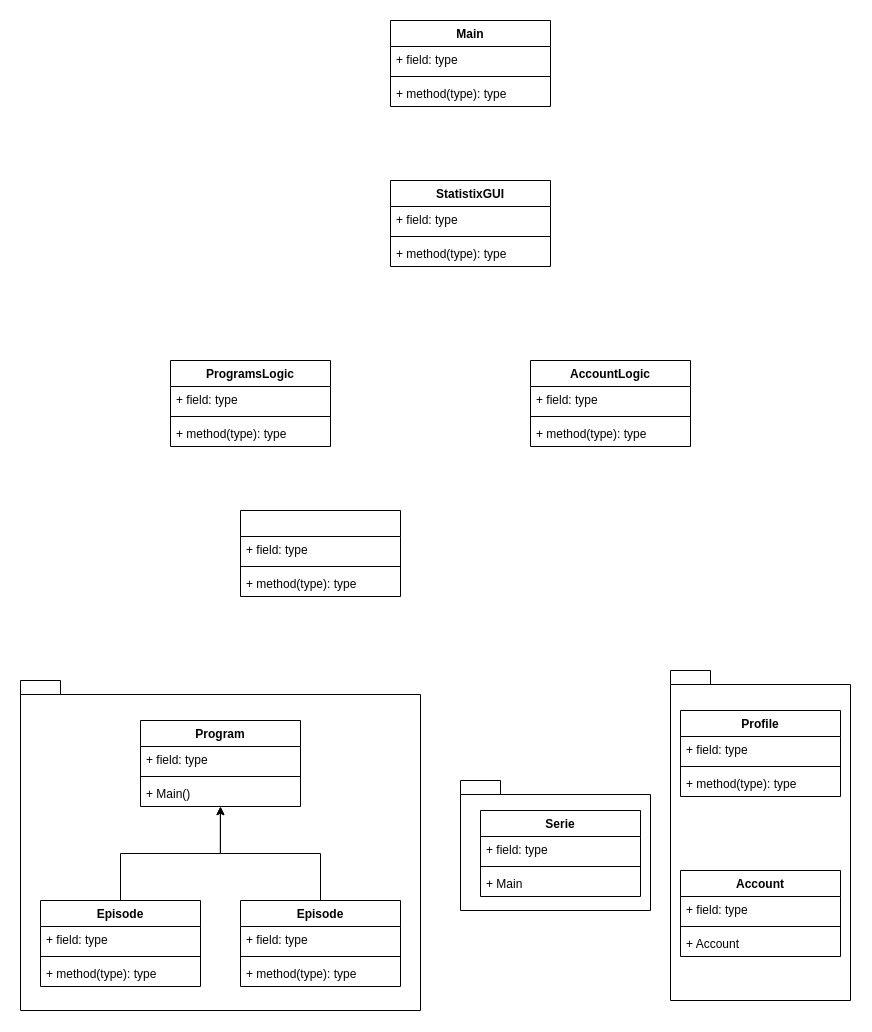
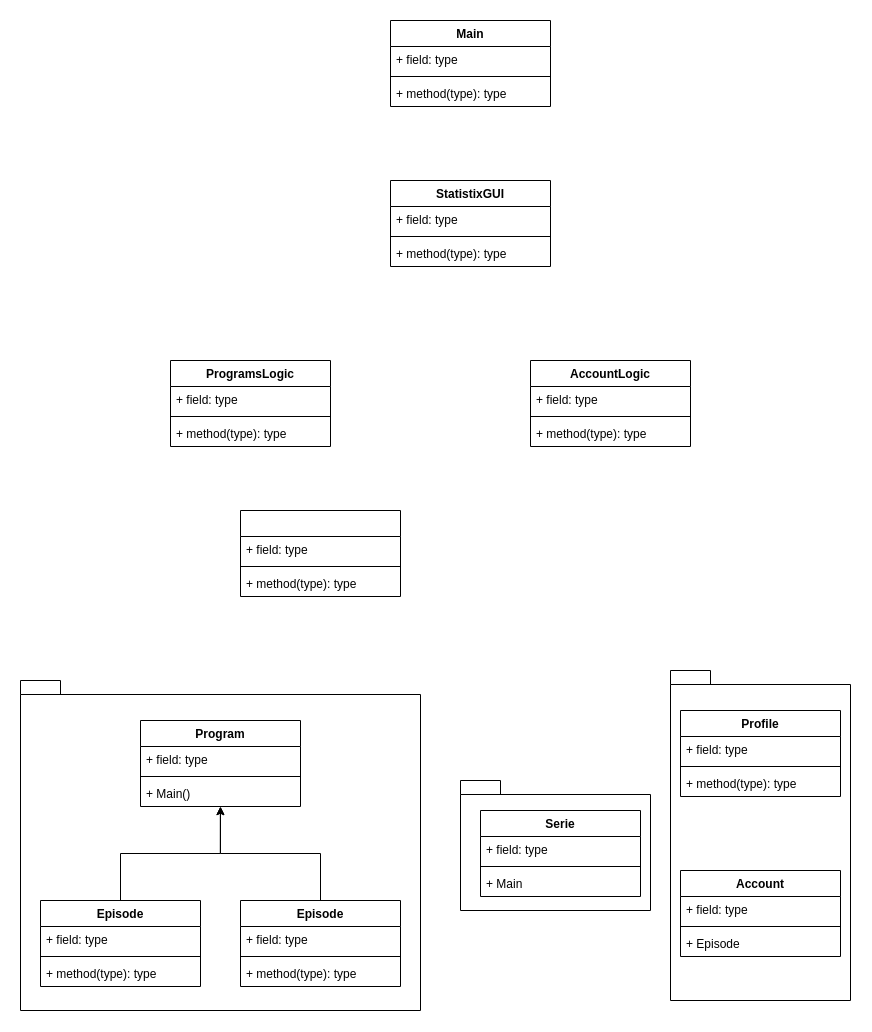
node "+ Account": label "+ Account" -> "+ Episode"
